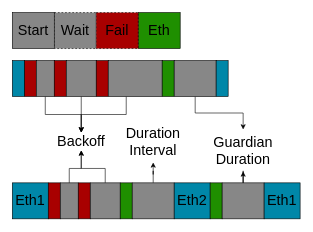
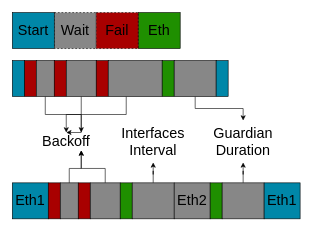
node "Start": fillcolor #878787 -> #0087a8
node "Backoff": moved (81, 141) -> (66, 141)
node "Duration Interval": label "Duration Interval" -> "Interfaces Interval"
node "Guardian Duration": moved (243, 150) -> (243, 141)
node "Eth2": fillcolor #0087a8 -> #878787
